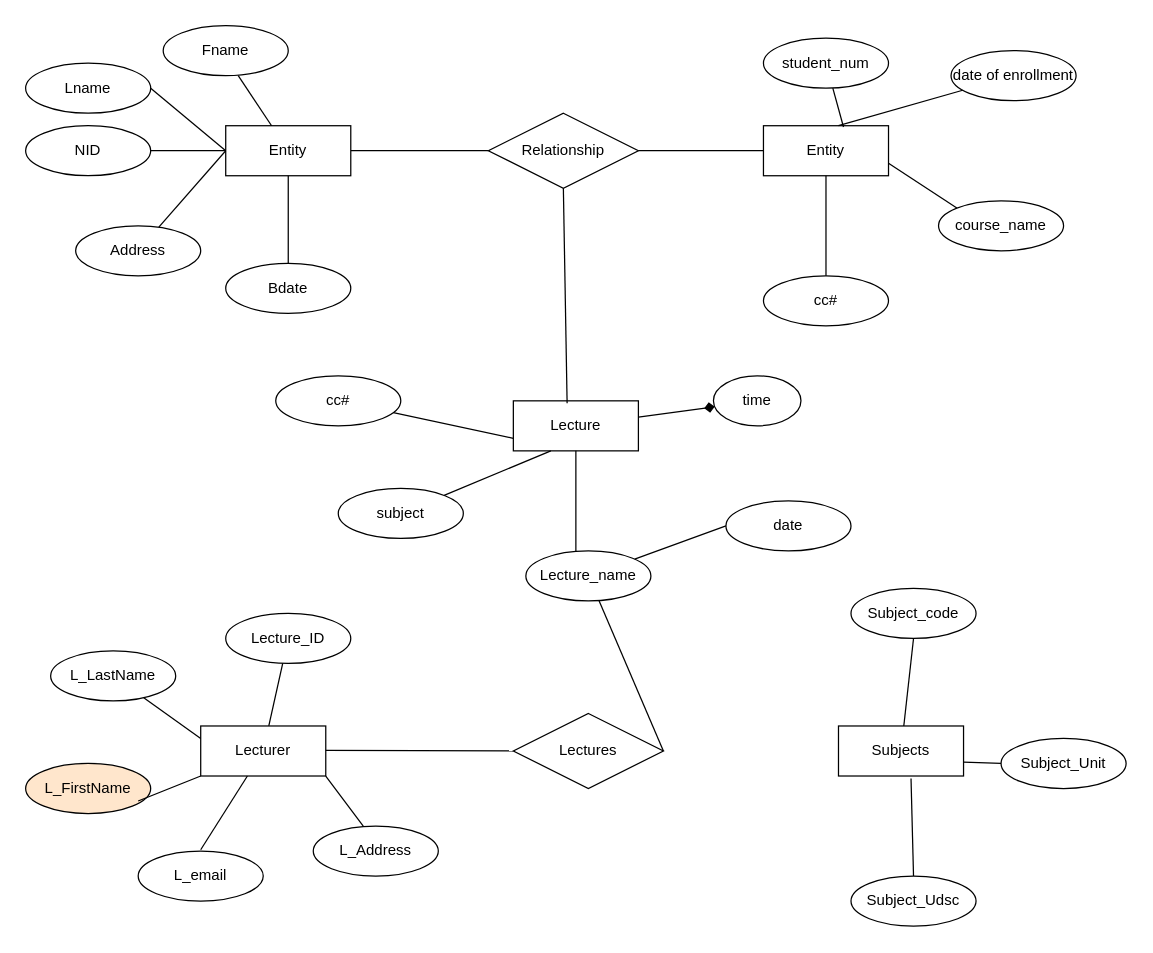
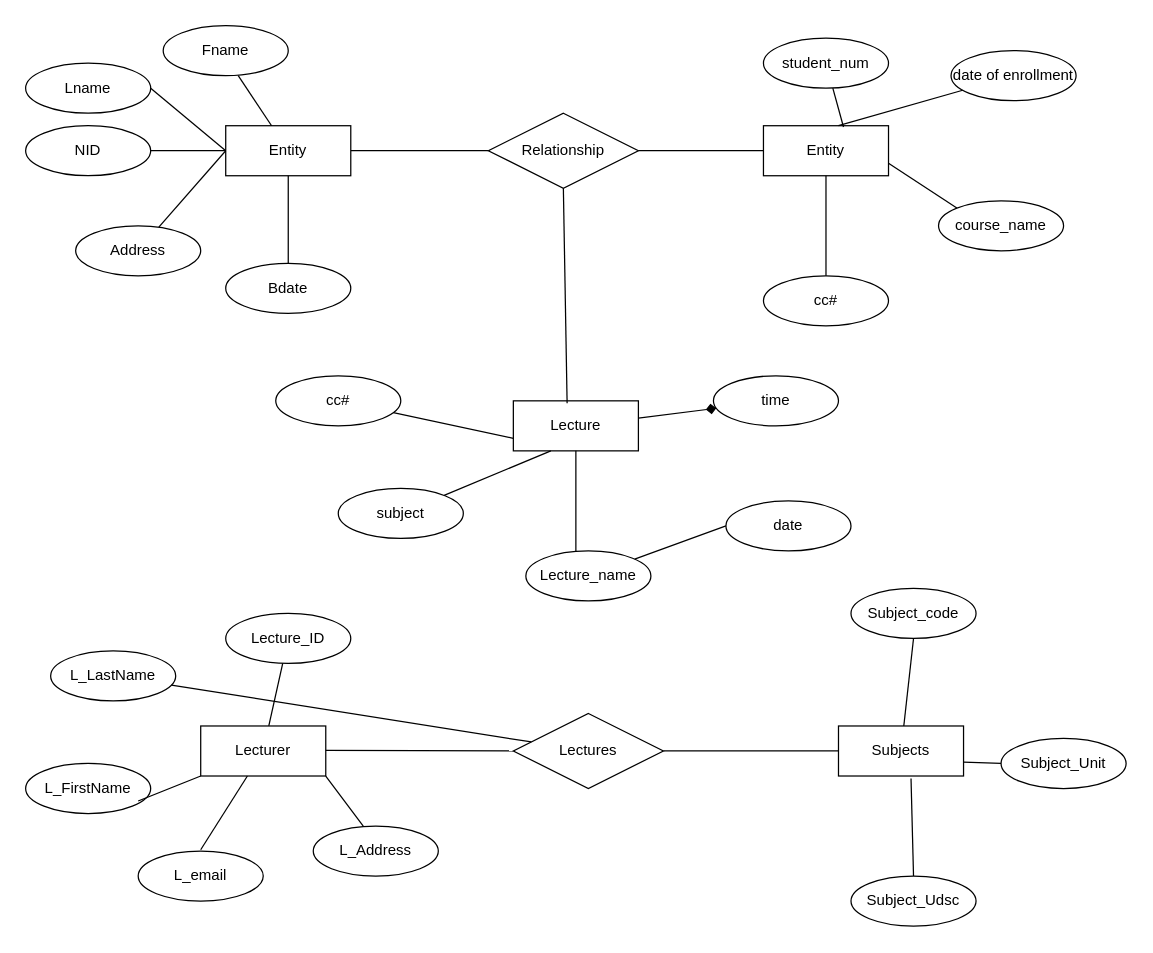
node "time": size 88x50 -> 125x50
edge "Lecture_name" -- "Lectures": now "Subjects" -- "Lectures"
edge "L_LastName" -- "Lecturer": now "L_LastName" -- "Lectures"
node "L_FirstName": fillcolor #ffe6cc -> #ffffff
